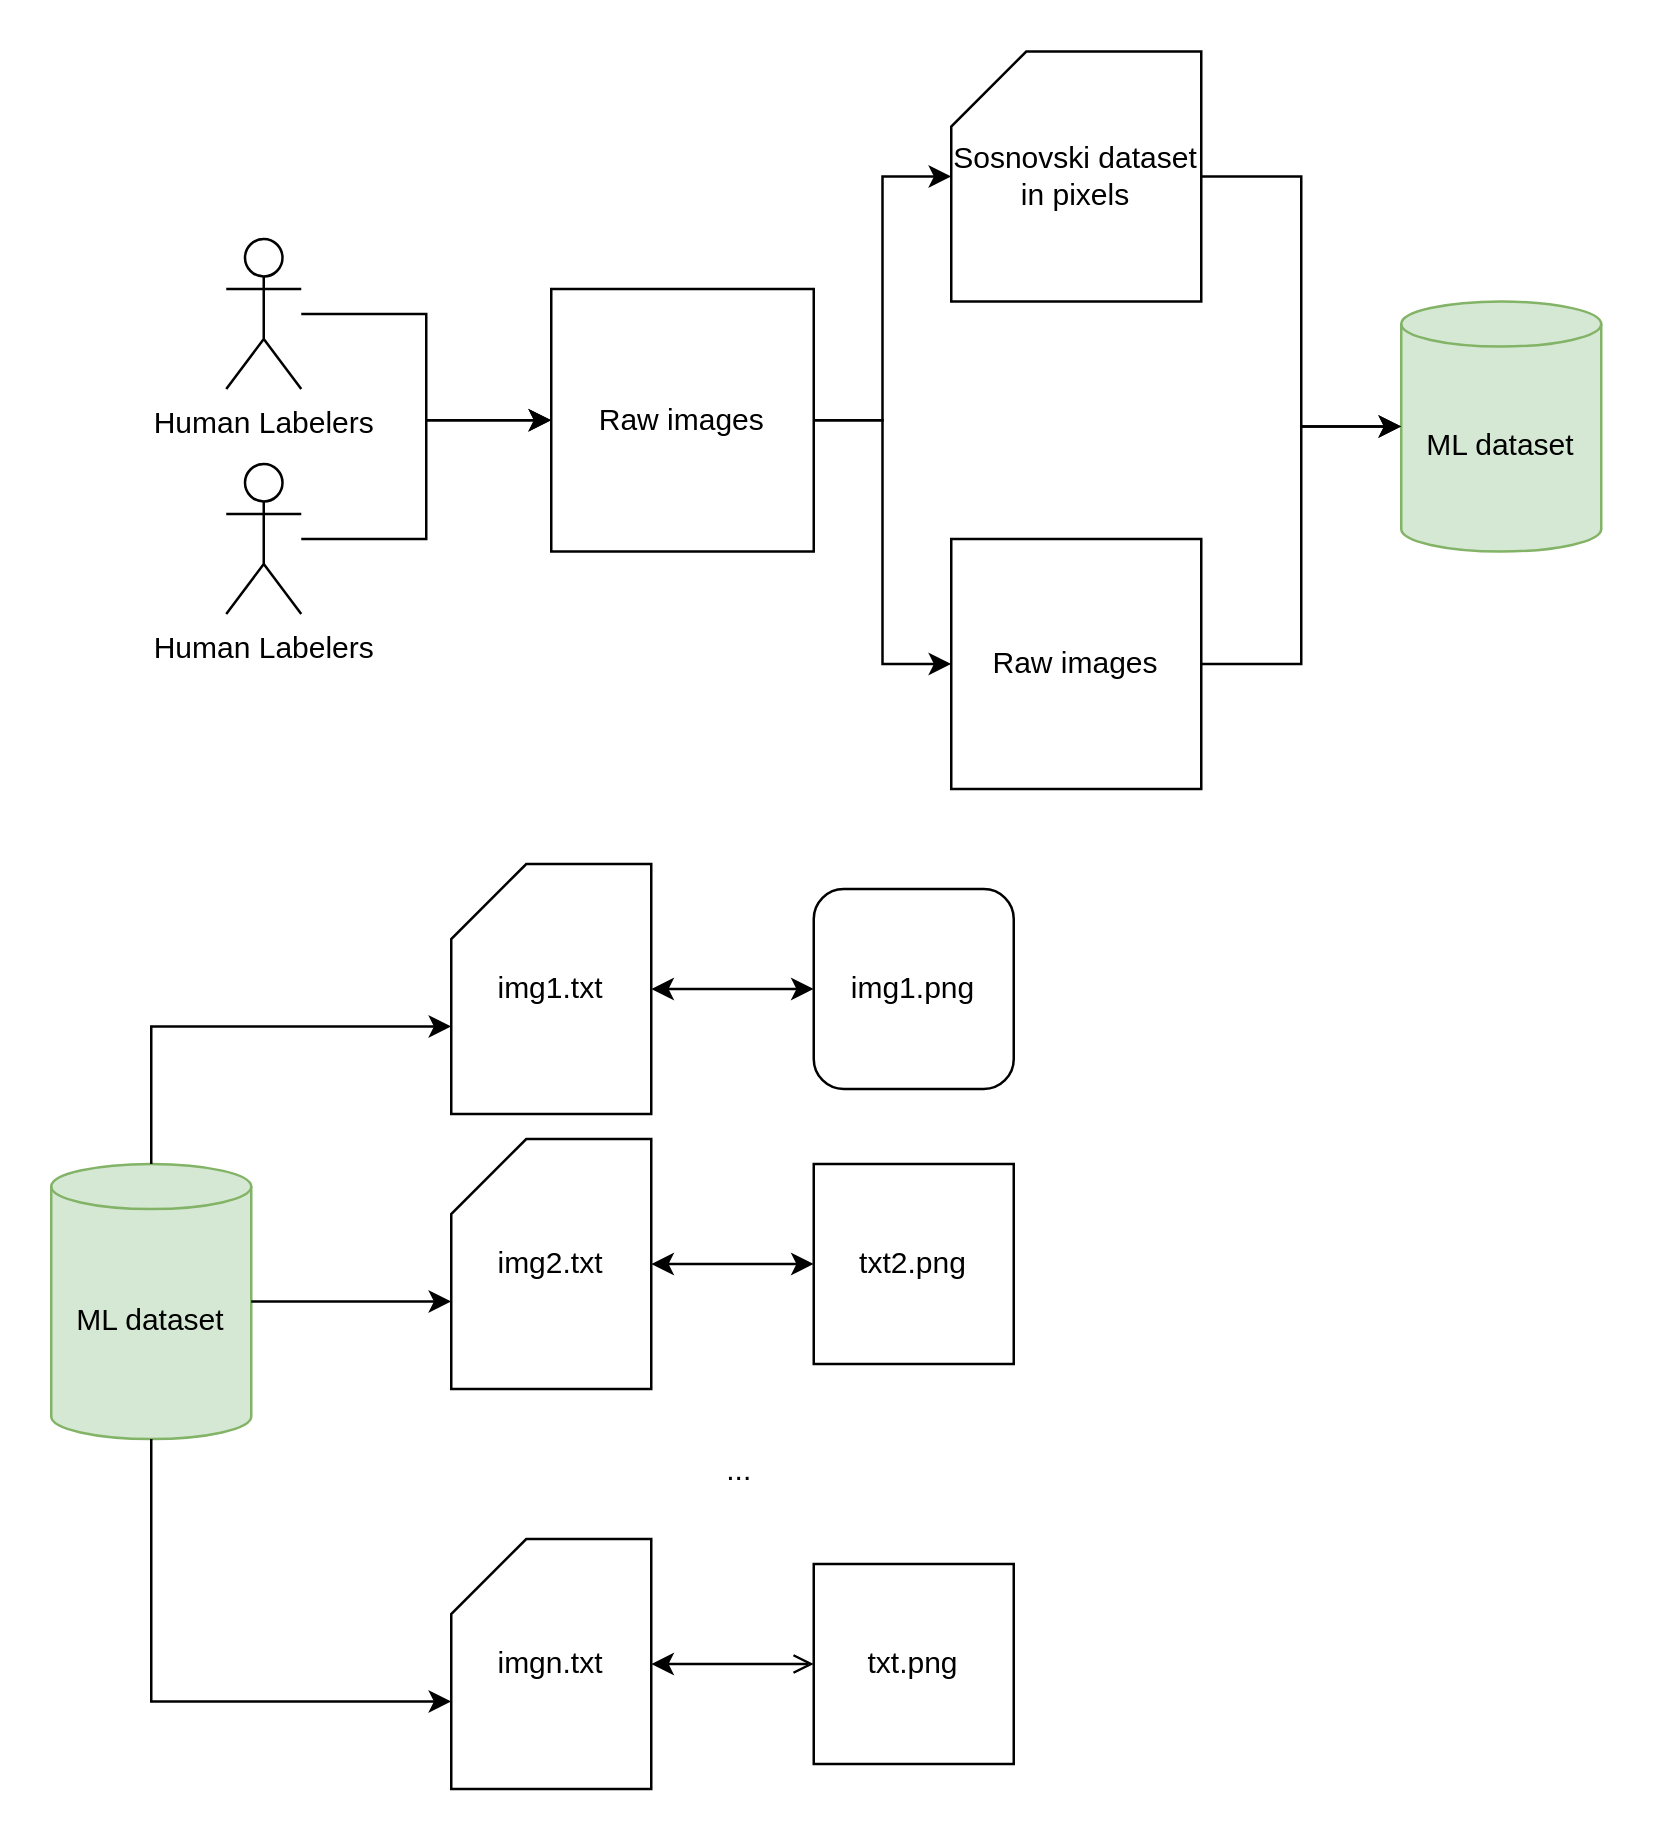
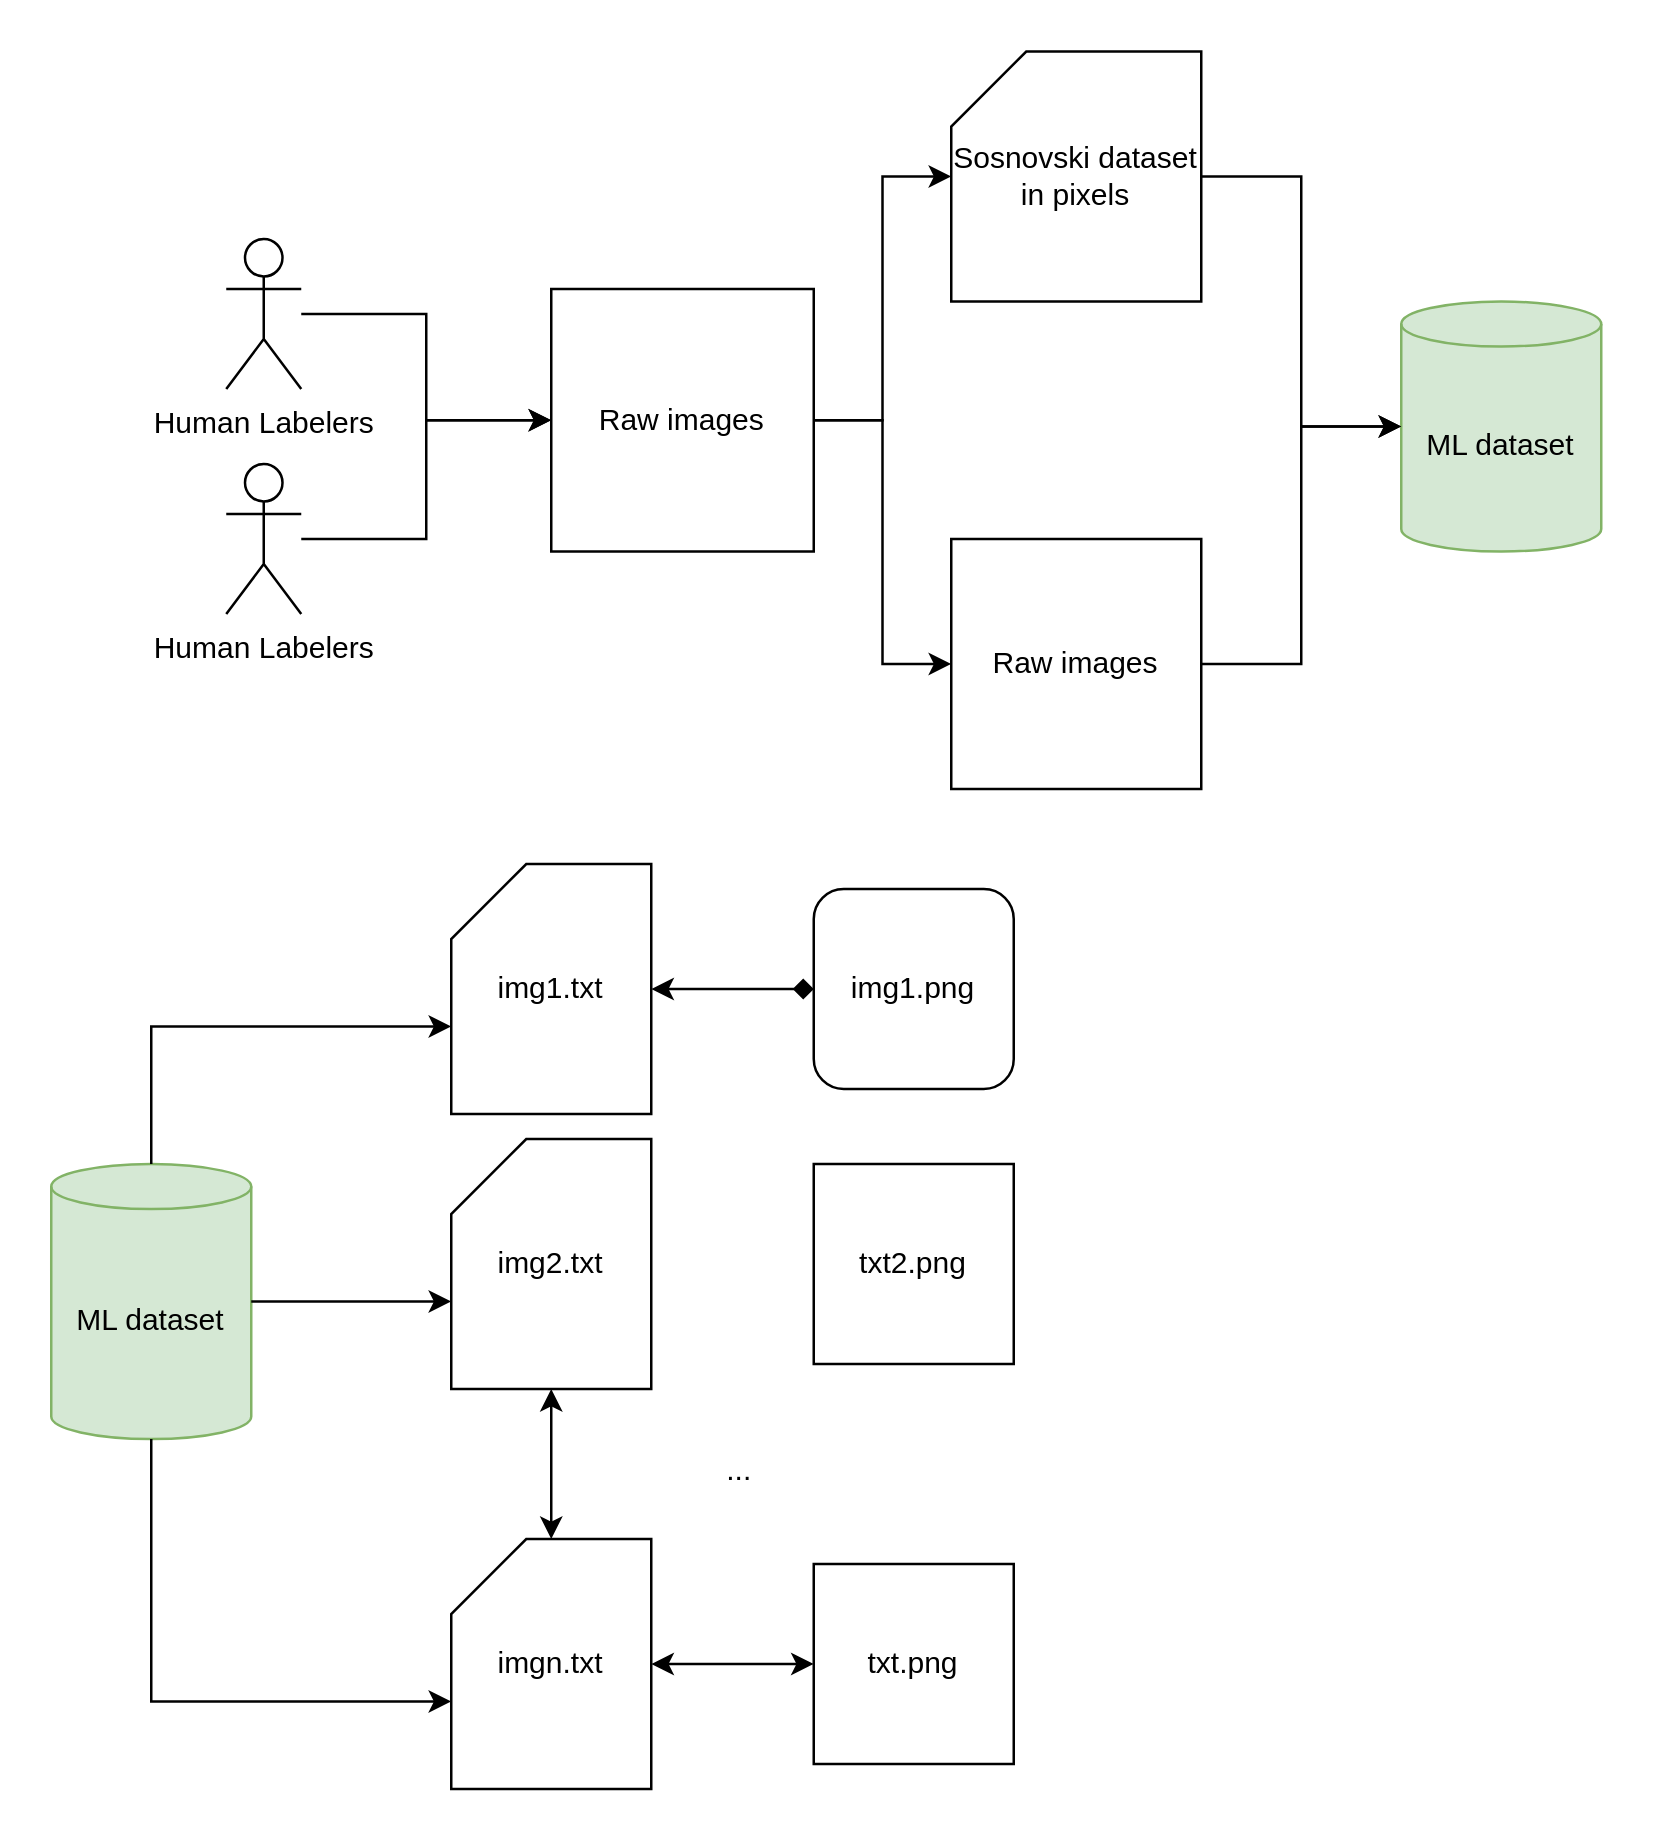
edge "img1.txt" -- "img1.png": arrowhead classic -> diamond
edge "img2.txt" -- "txt2.png": now "img2.txt" -- "imgn.txt"
edge "imgn.txt" -- "txt.png": arrowhead open -> classic
